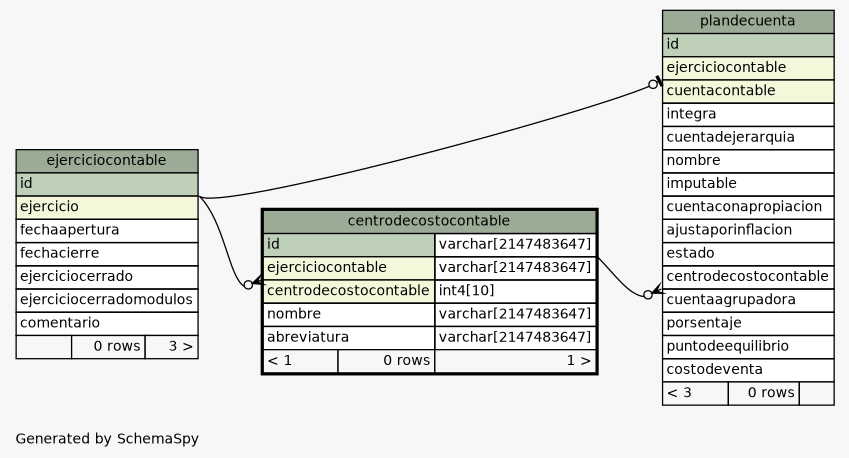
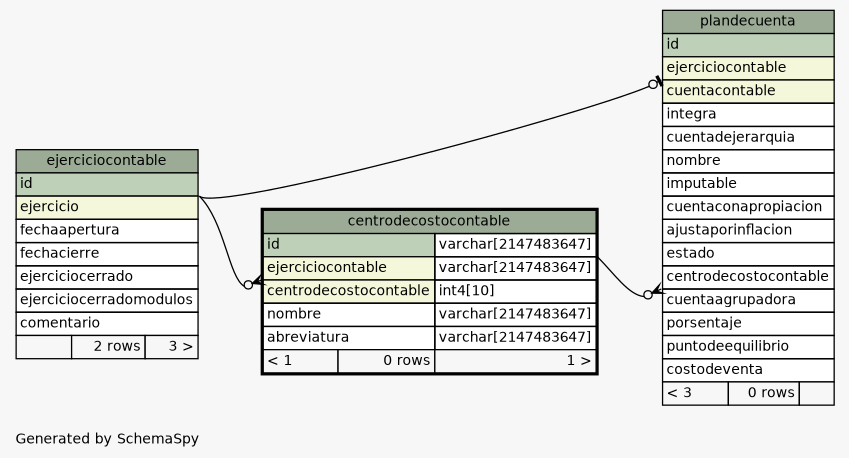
node "ejerciciocontable": text "0 rows" -> "2 rows"
